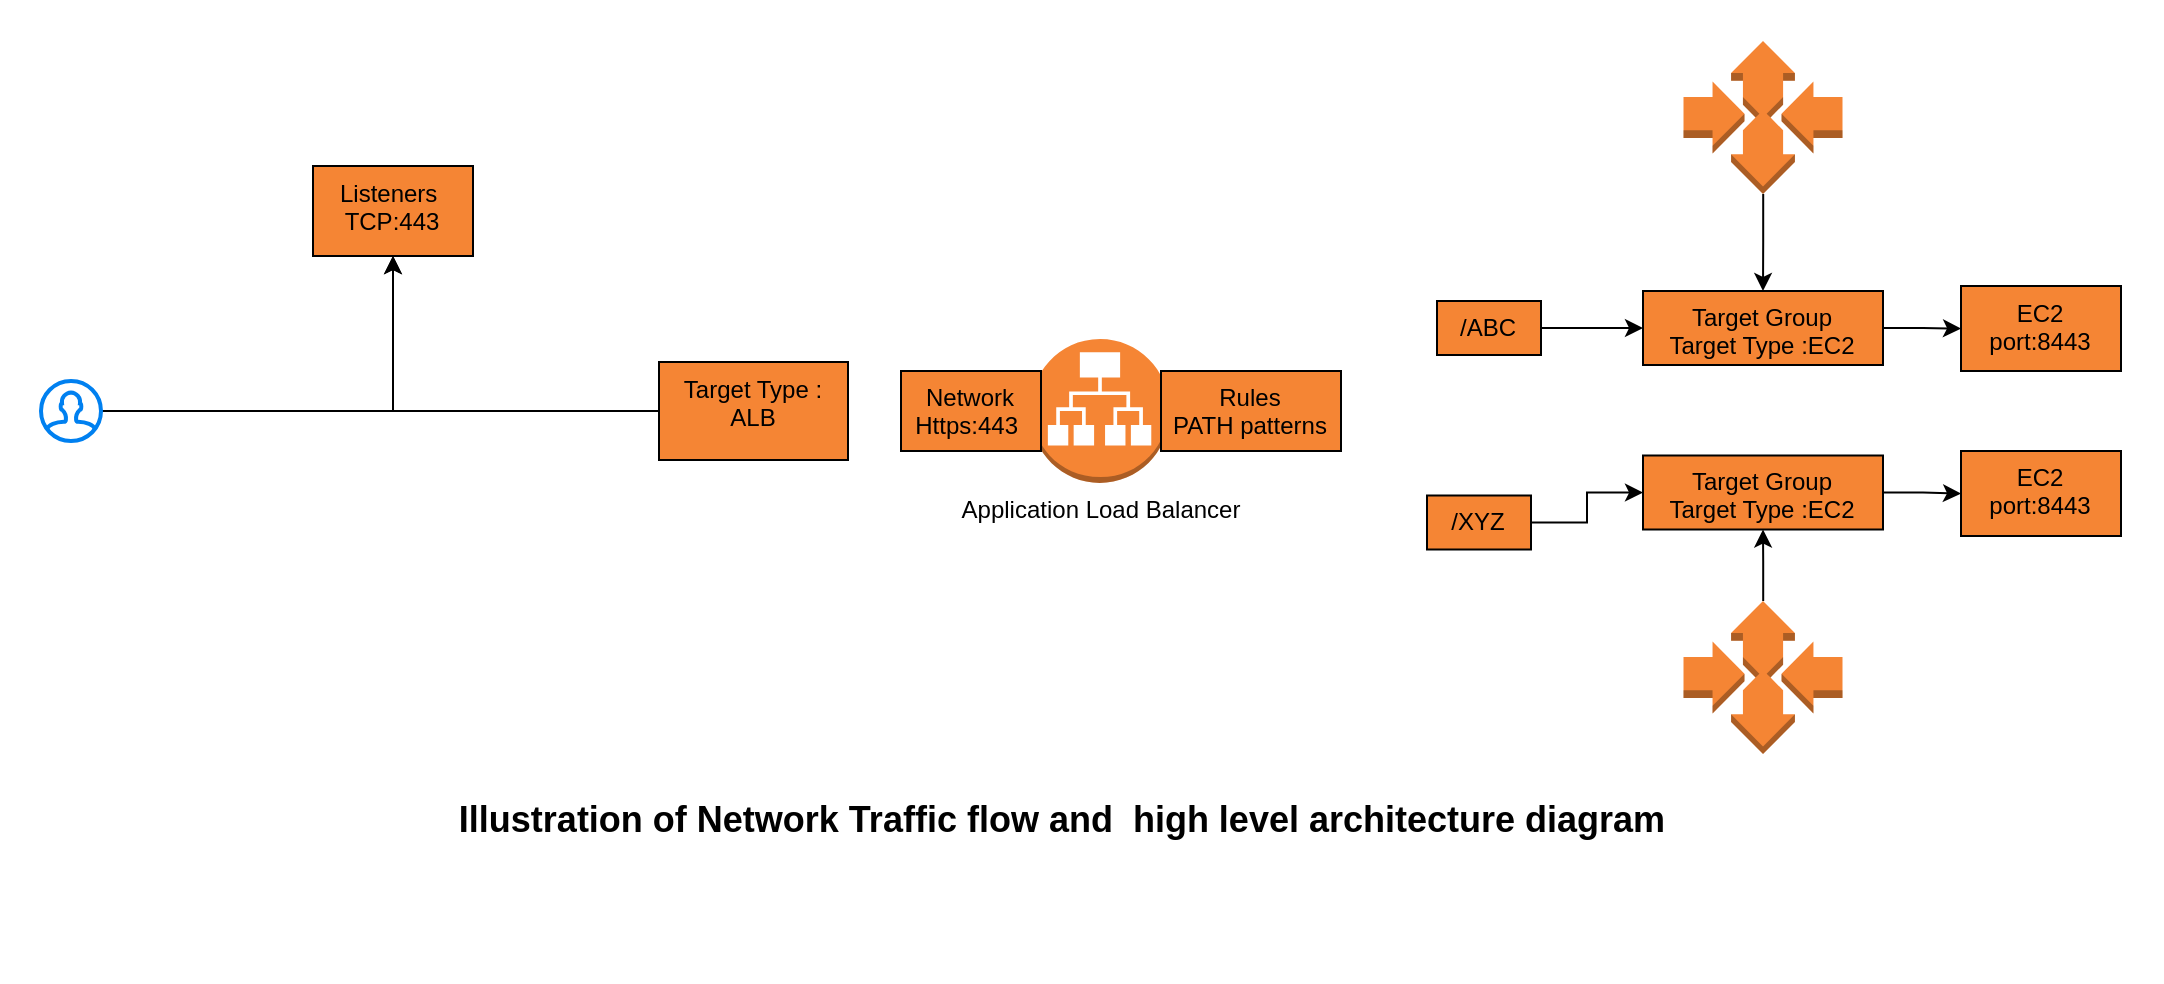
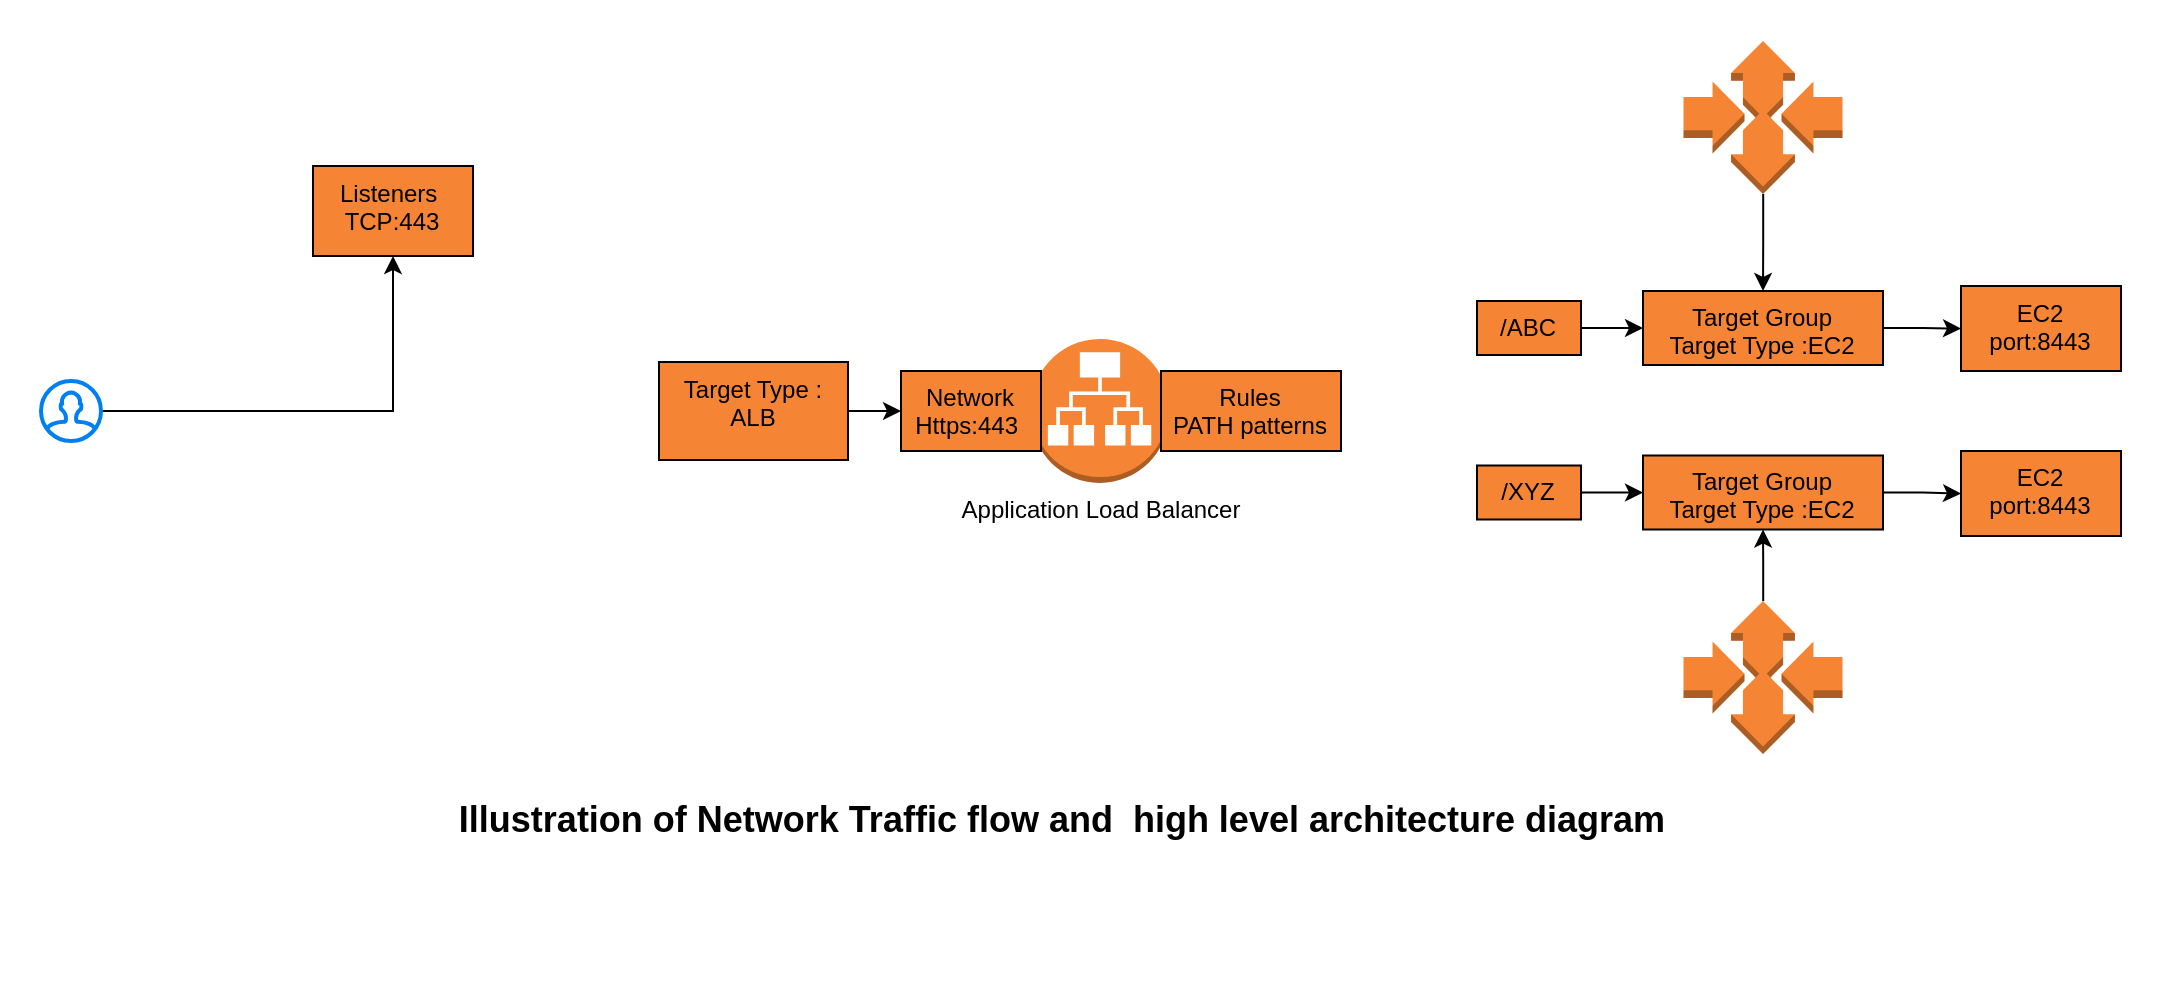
node "/ABC": moved (1489, 328) -> (1529, 328)
edge "Target Type : ALB" -> "Listeners TCP:443": now "Target Type : ALB" -> "Network Https:443"
node "/XYZ": moved (1479, 523) -> (1529, 493)
